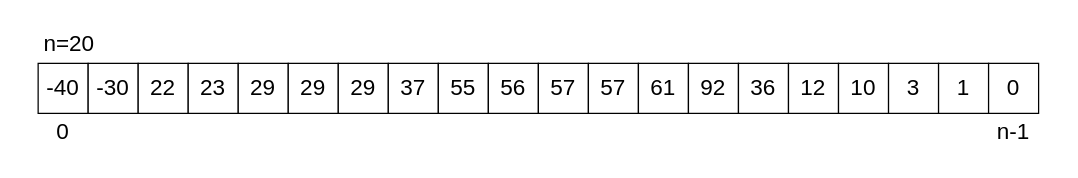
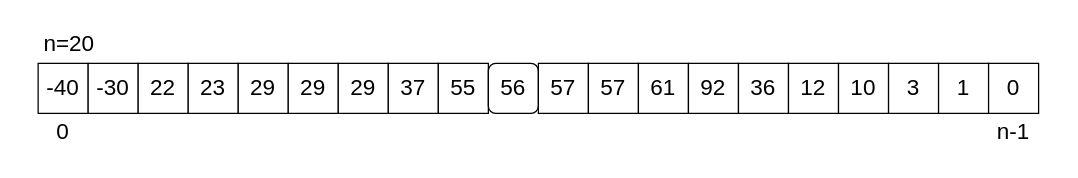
node "56": shape rectangle -> rounded rectangle
